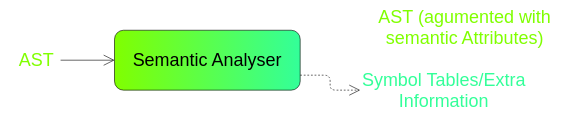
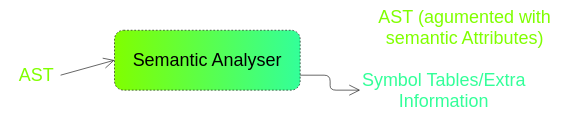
node "AST": moved (36, 60) -> (36, 75)
node "Semantic Analyser": style solid -> dashed
edge "Semantic Analyser" -> "Symbol Tables/Extra Information": style dashed -> solid
